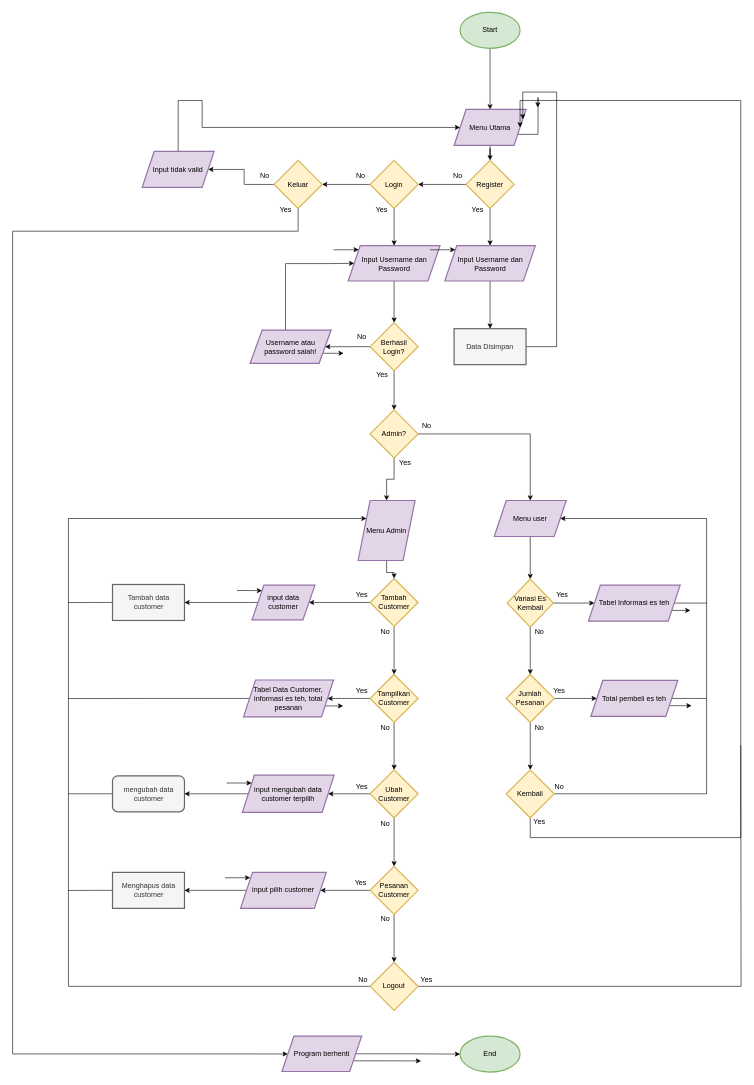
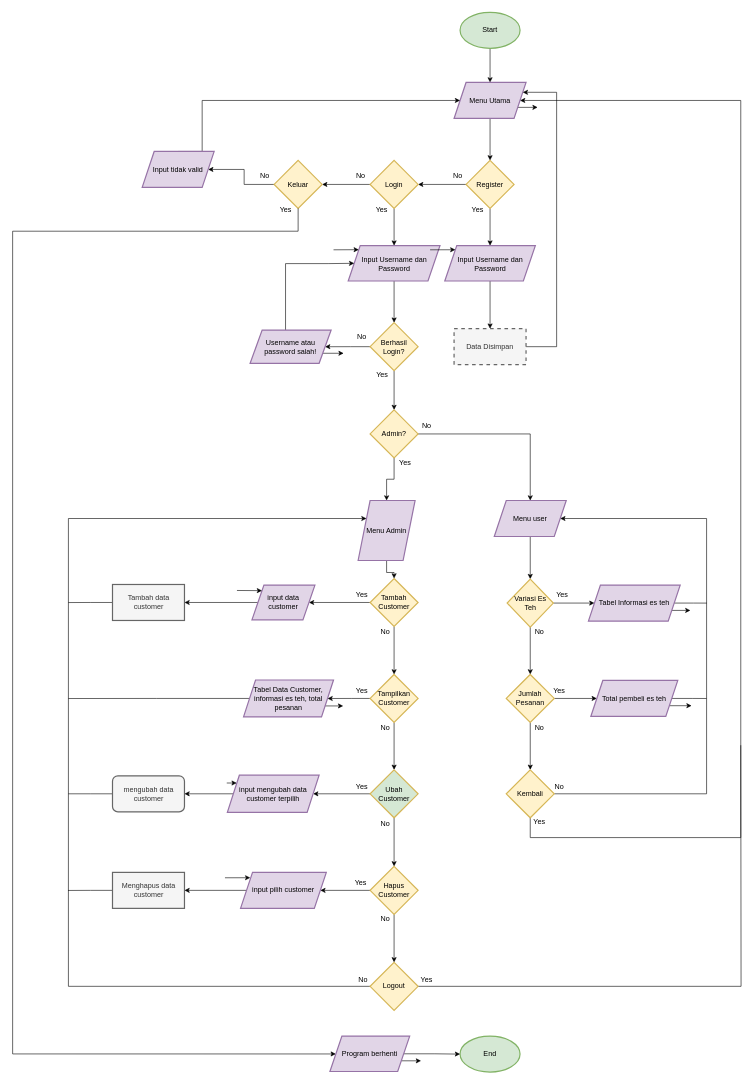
node "Menu Utama": moved (490, 128) -> (490, 101)
node "Data Disimpan": style solid -> dashed
node "Variasi Es Kembali": label "Variasi Es Kembali" -> "Variasi Es Teh"
node "input mengubah data customer terpilih": moved (288, 794) -> (273, 794)
node "Ubah Customer": fillcolor #fff2cc -> #d5e8d4
node "Pesanan Customer": label "Pesanan Customer" -> "Hapus Customer"
node "Program berhenti": moved (322, 1054) -> (370, 1054)
